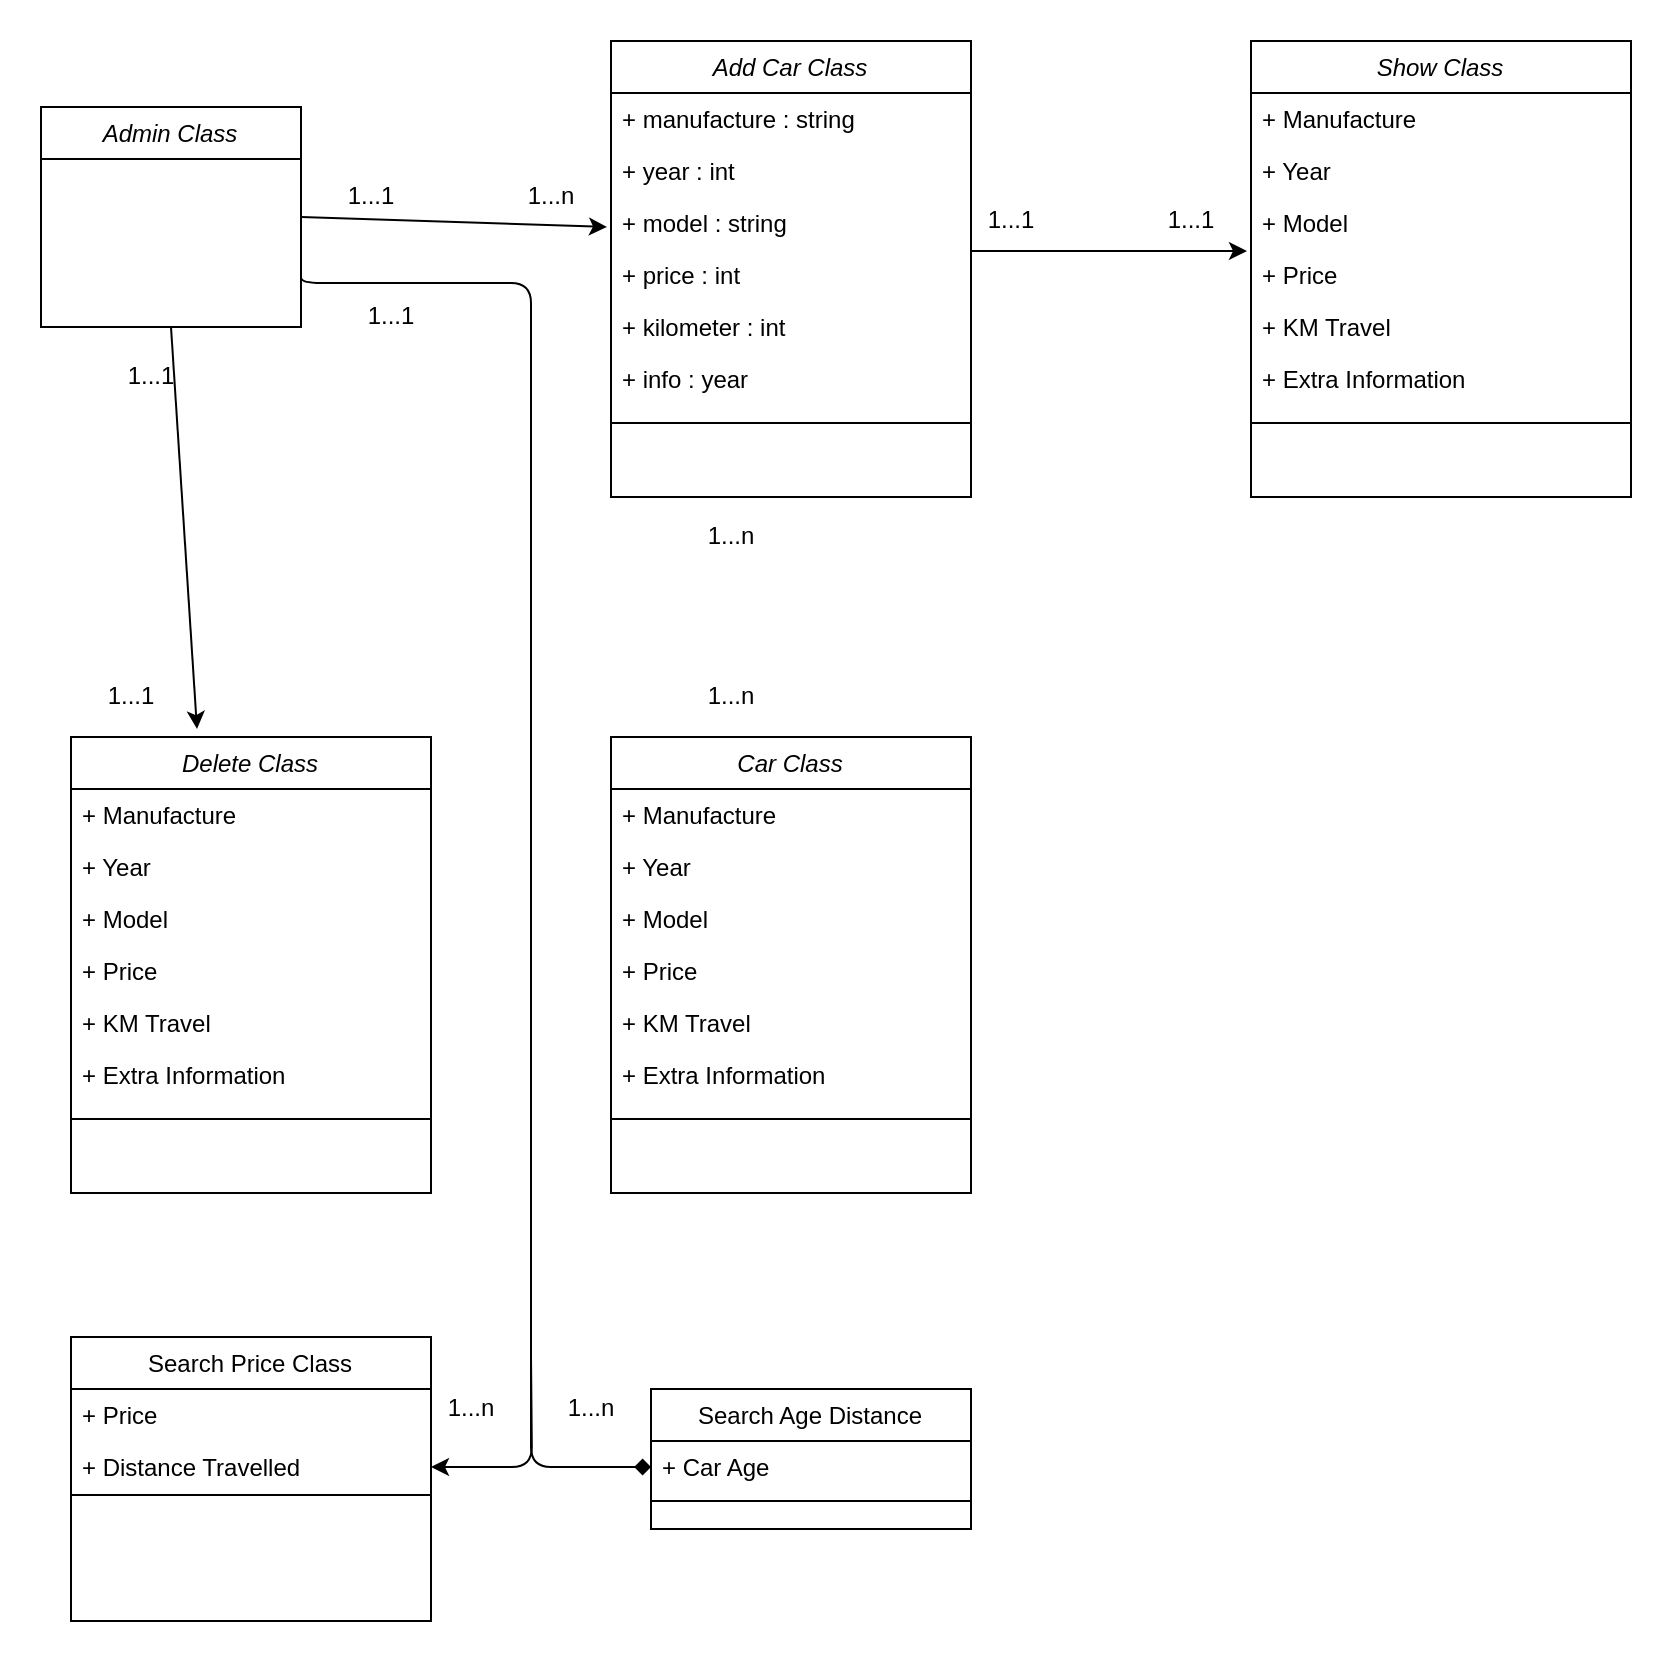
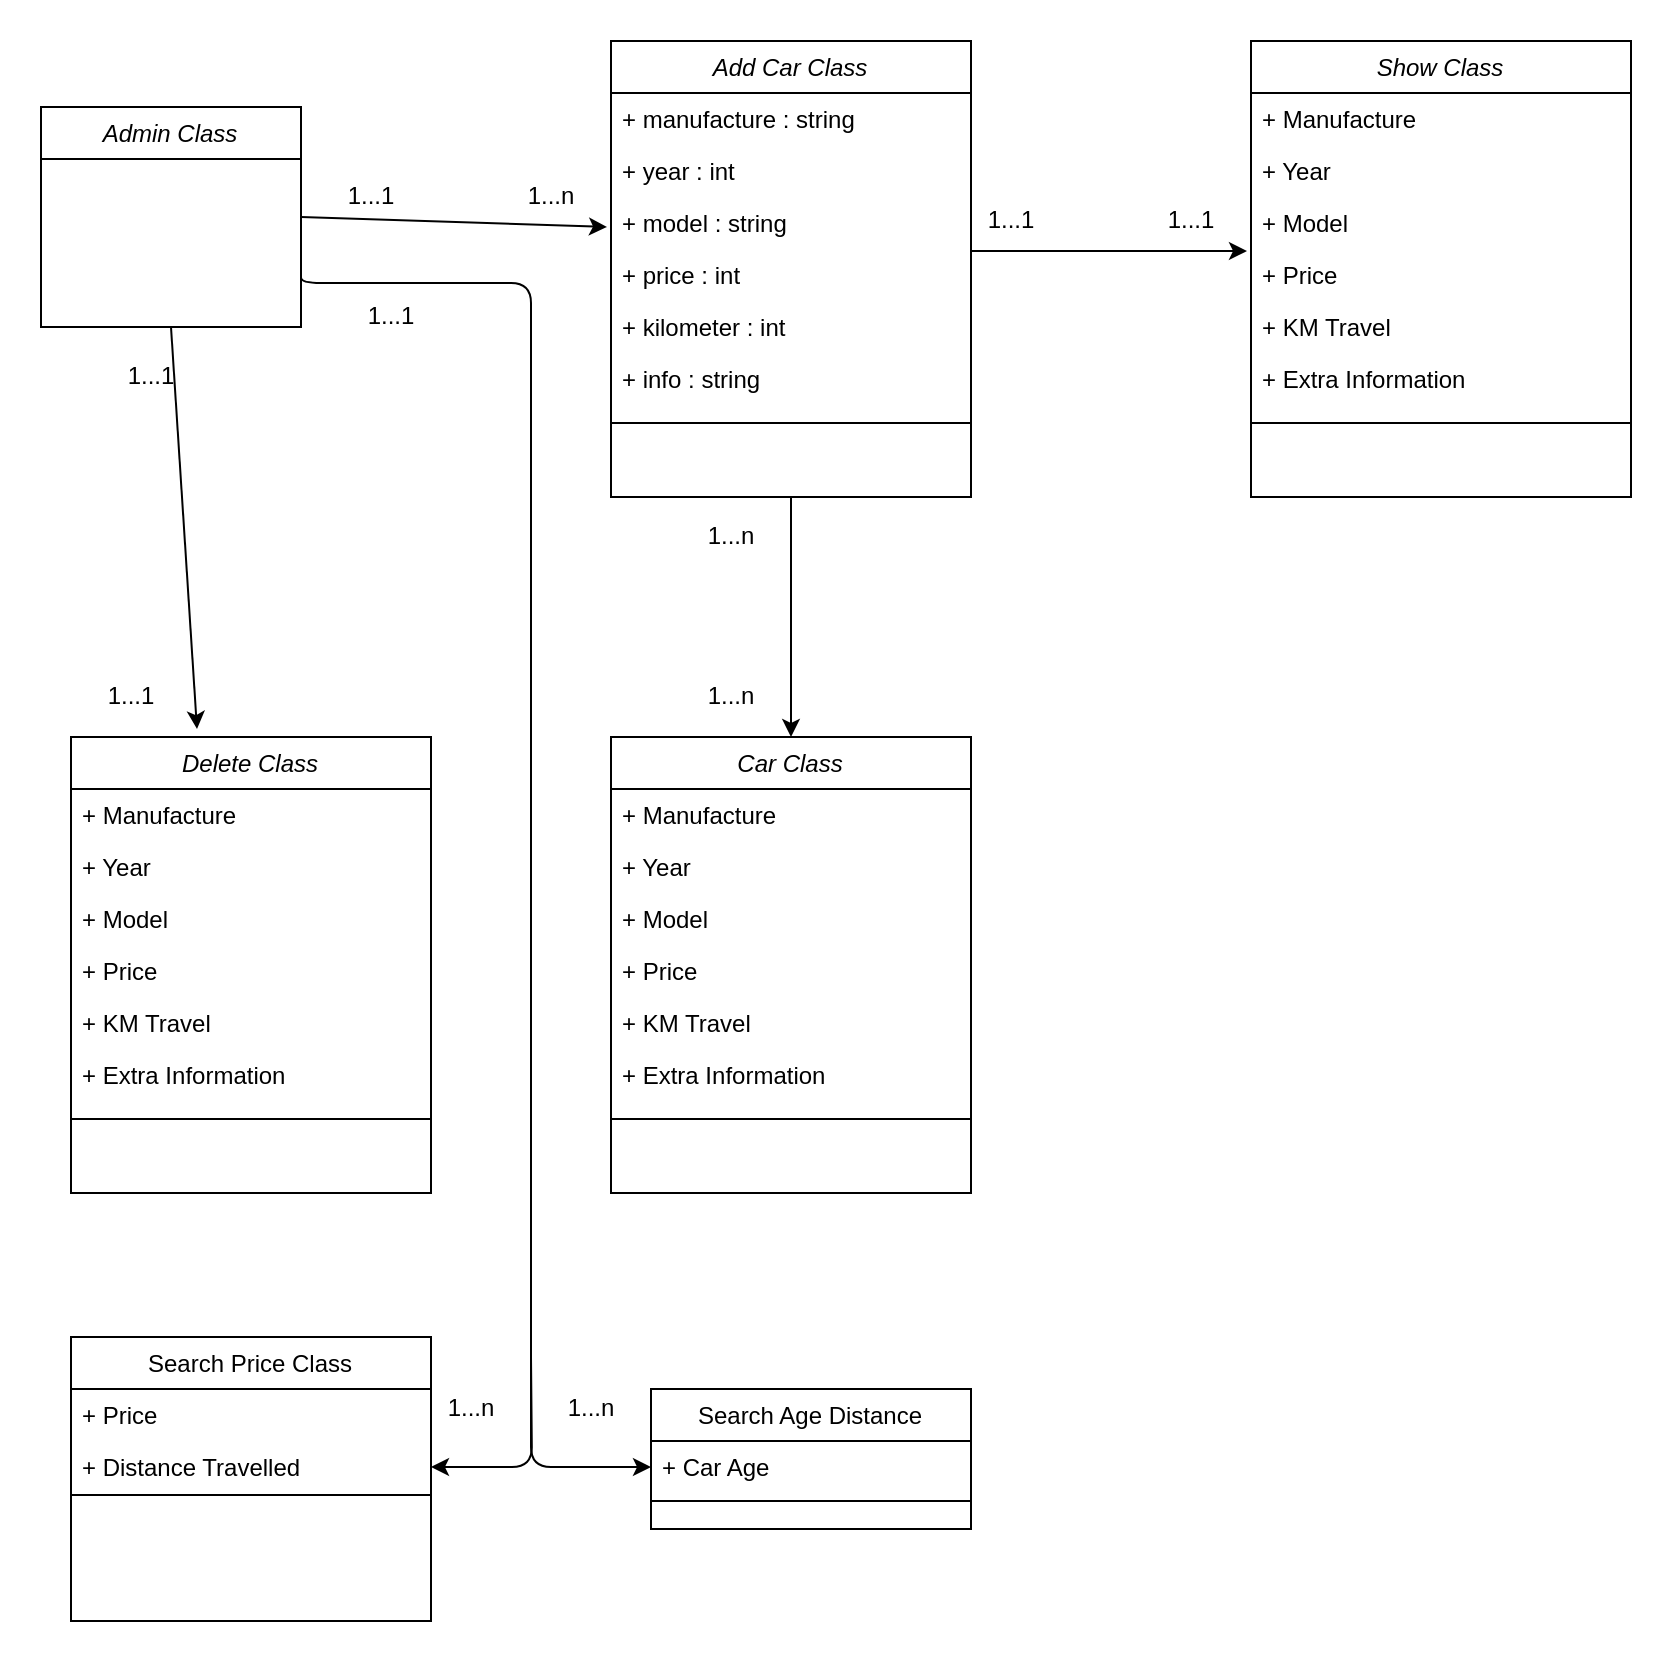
node "+ info : year": label "+ info : year" -> "+ info : string"
edge "Add Car Class" -> "Car Class": added
edge "Admin Class" -> "+ Car Age": arrowhead diamond -> classic
